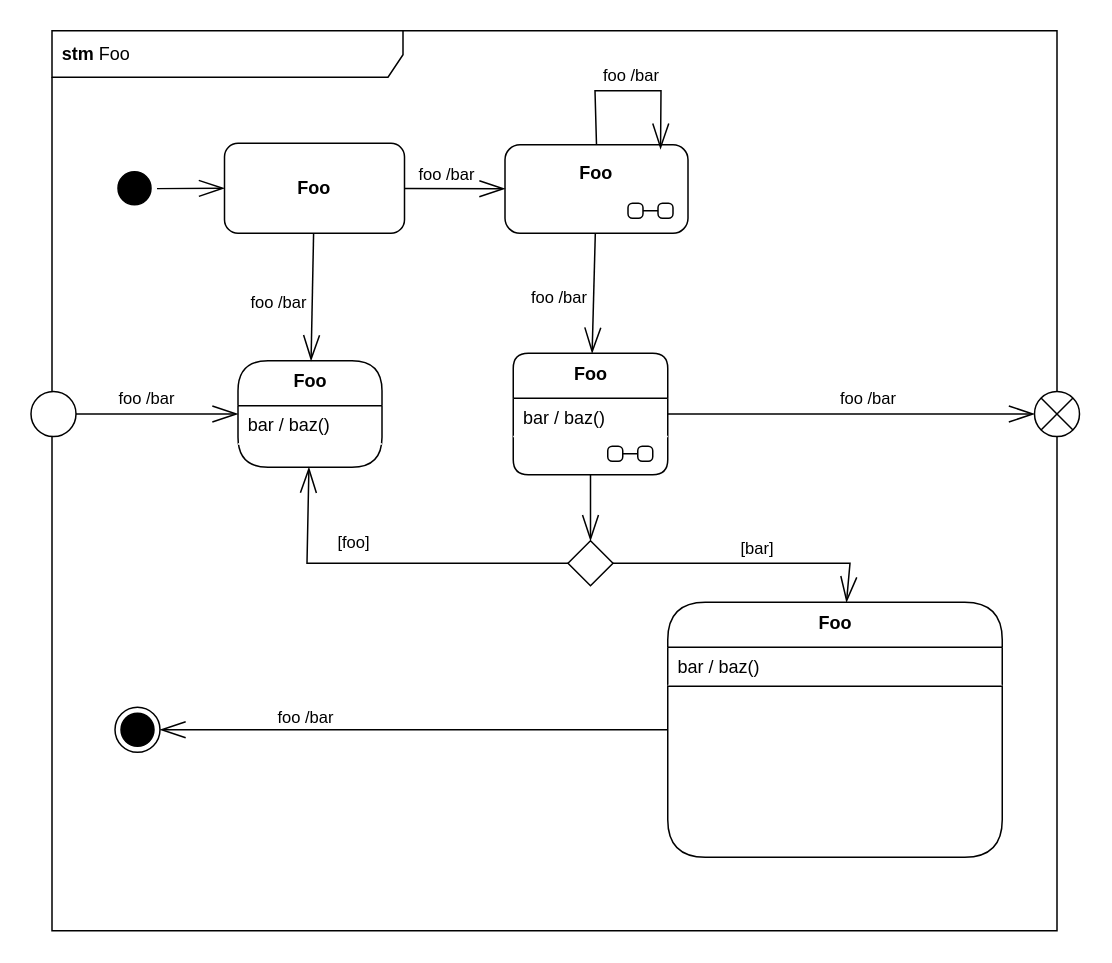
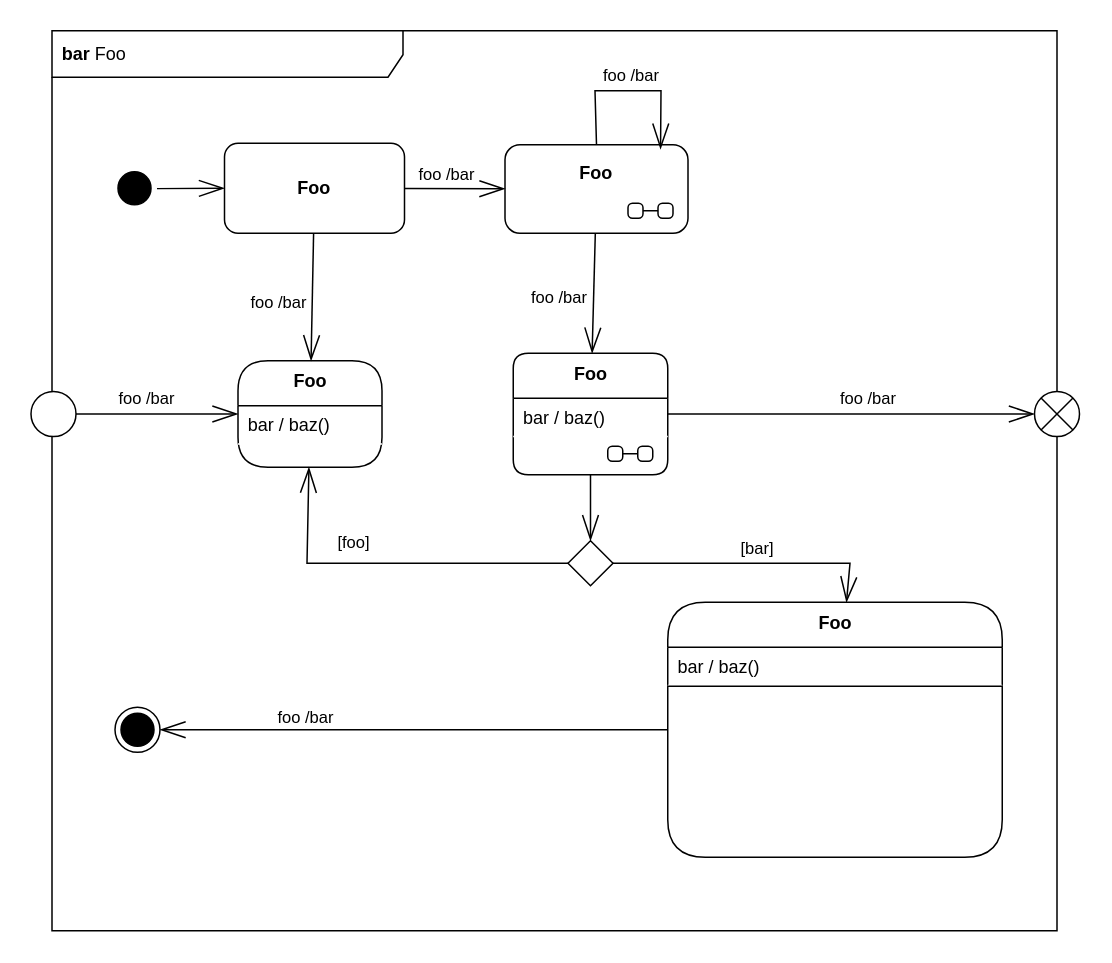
node "stm Foo": label "stm Foo" -> "bar Foo"
